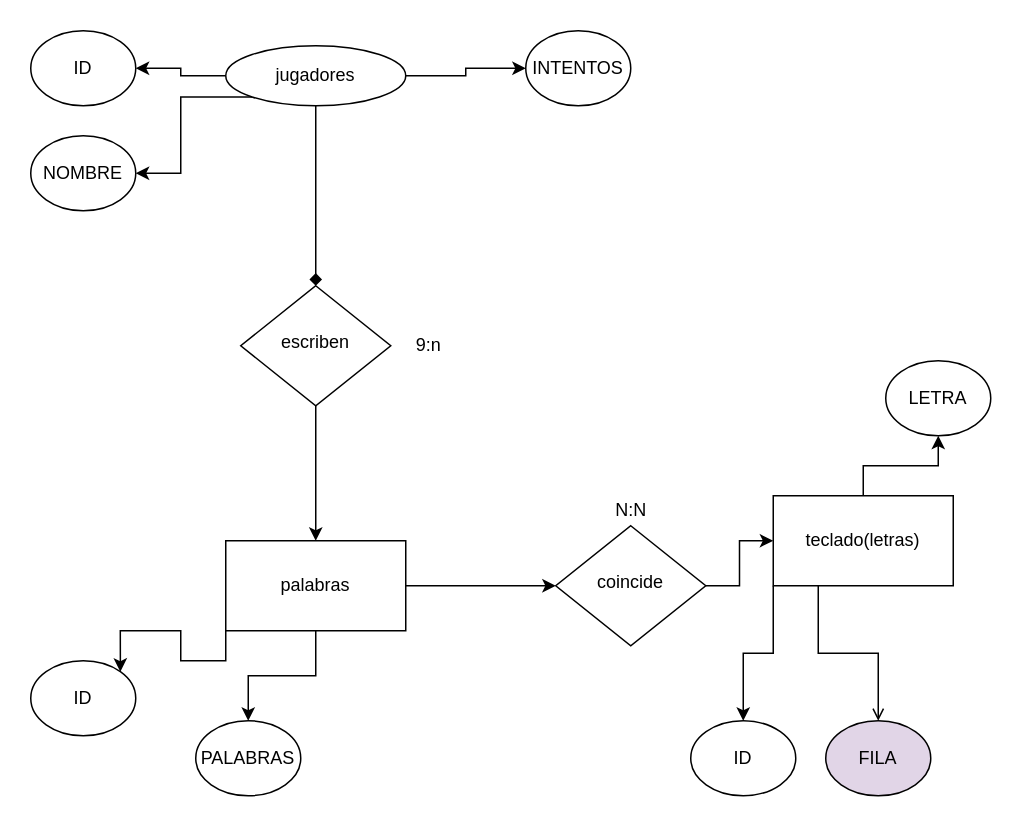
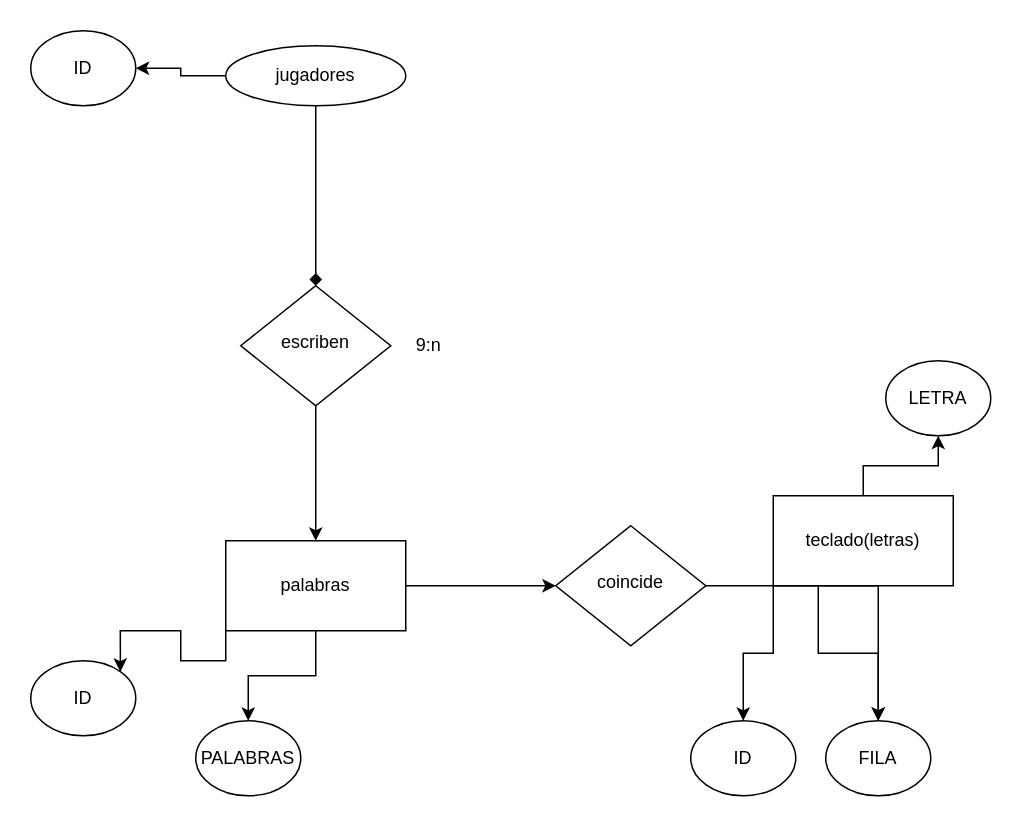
node "INTENTOS": removed
edge "jugadores" -> "INTENTOS": removed
edge "jugadores" -> "NOMBRE": removed
node "NOMBRE": removed
node "N:N": removed
edge "coincide" -> "teclado(letras)": now "coincide" -> "FILA"
edge "teclado(letras)" -> "FILA": arrowhead open -> classic
node "FILA": fillcolor #e1d5e7 -> #ffffff
